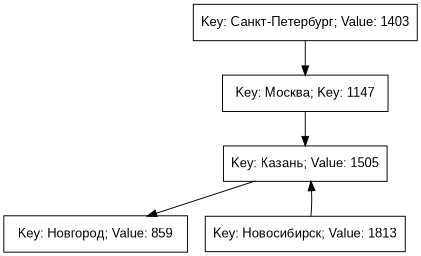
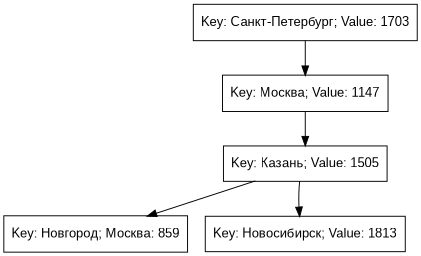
node "Key: Санкт-Петербург; Value: 1403": label "Key: Санкт-Петербург; Value: 1403" -> "Key: Санкт-Петербург; Value: 1703"
node "Key: Москва; Key: 1147": label "Key: Москва; Key: 1147" -> "Key: Москва; Value: 1147"
edge "Key: Новосибирск; Value: 1813" -> "Key: Казань; Value: 1505": reversed
node "Key: Новгород; Value: 859": label "Key: Новгород; Value: 859" -> "Key: Новгород; Москва: 859"
